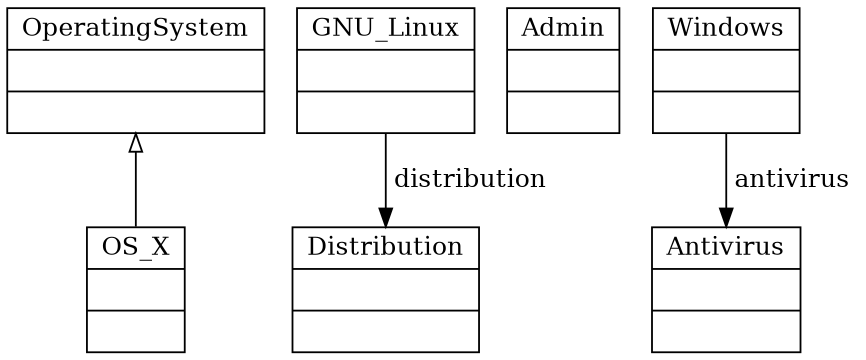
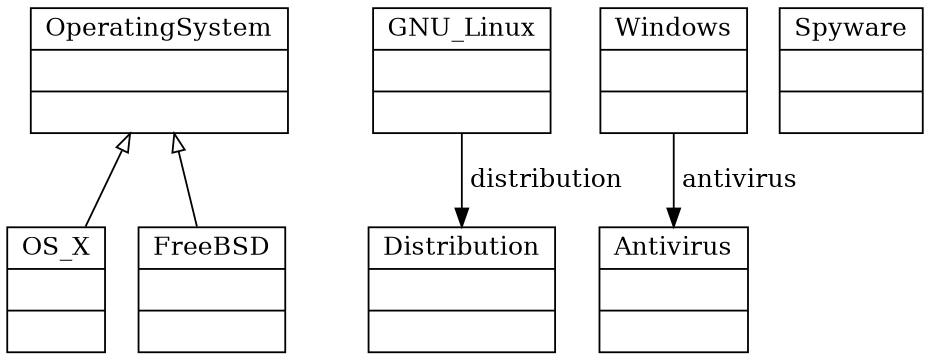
node "Admin": removed
node "Spyware": added
node "FreeBSD": added
